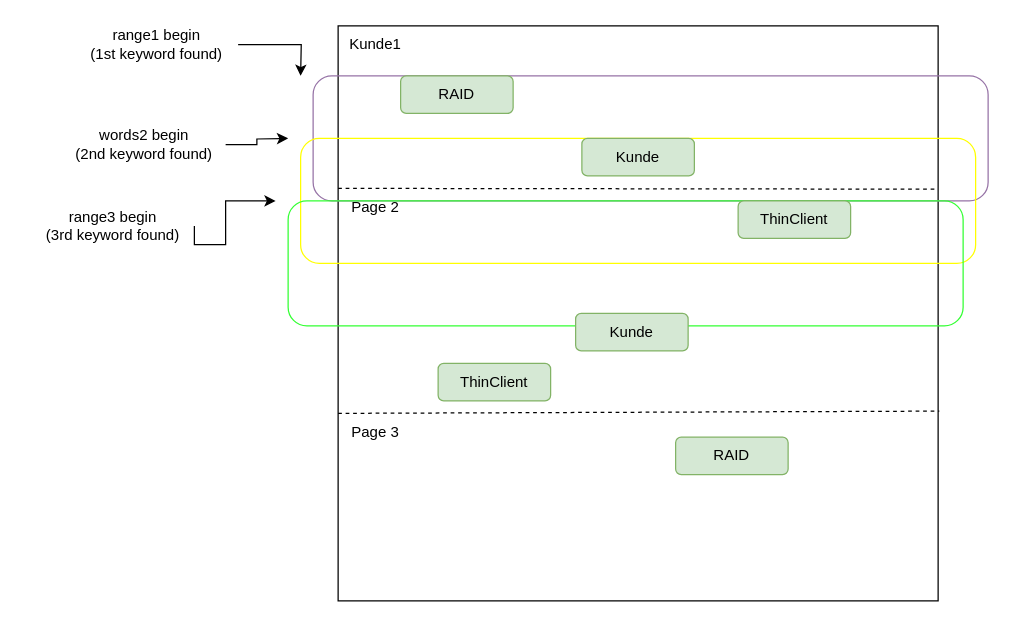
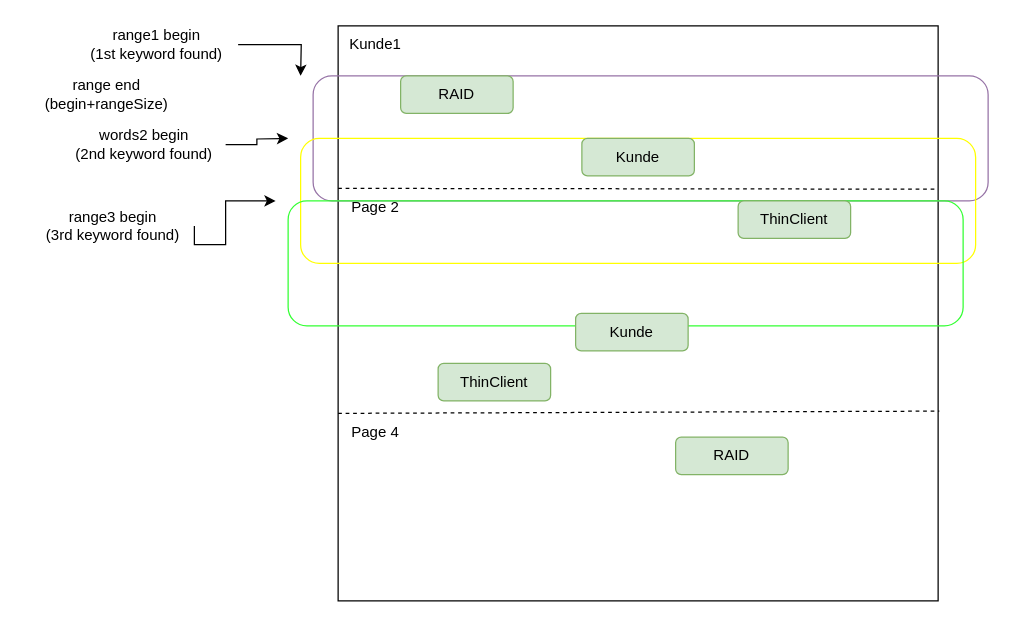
node "range end (begin+rangeSize)": added
node "Page 3": label "Page 3" -> "Page 4"
